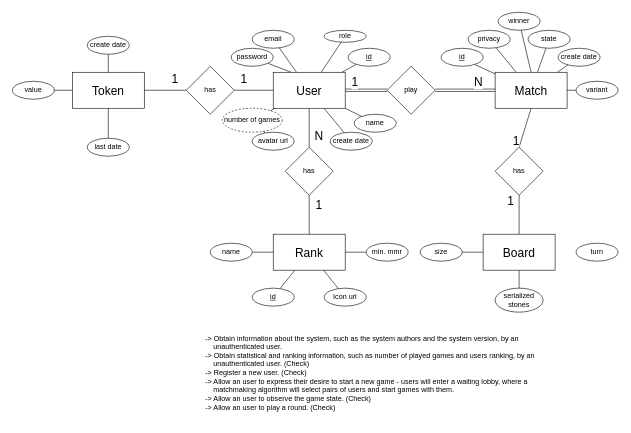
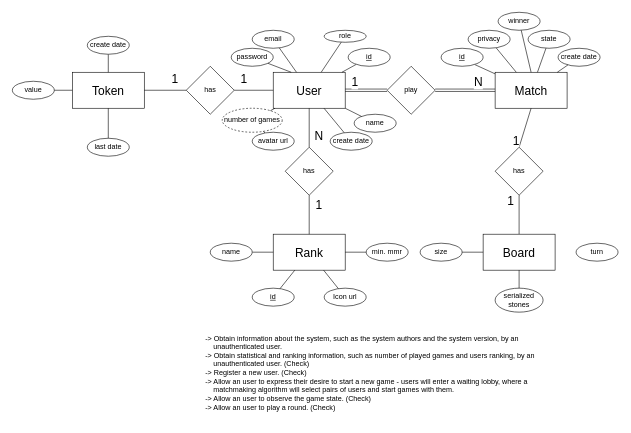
edge "Match" -- "variant": removed
node "variant": removed
